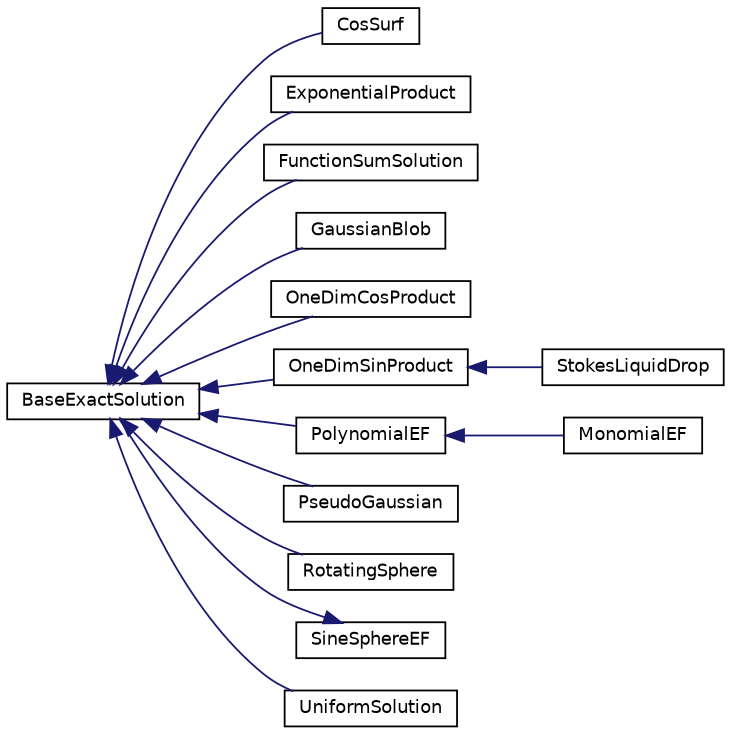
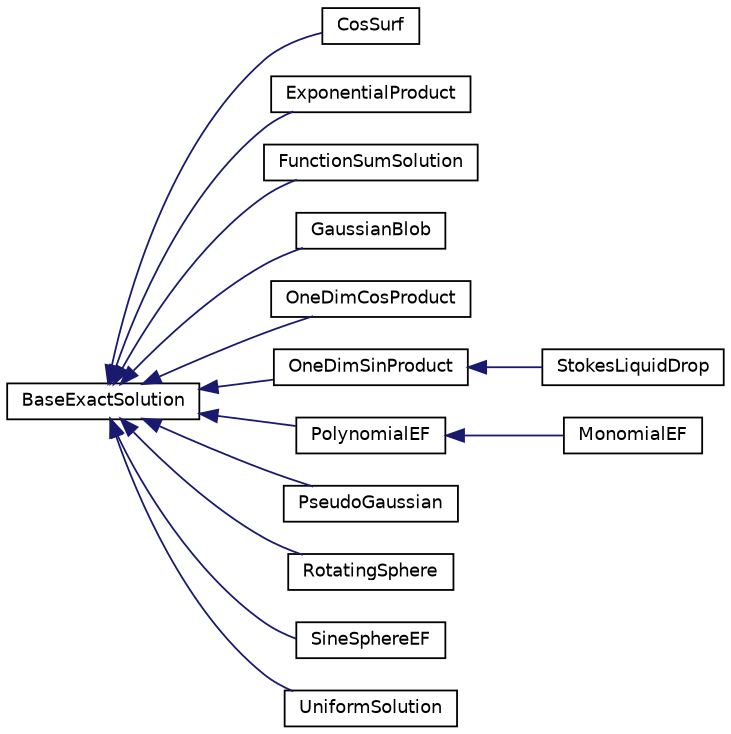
edge "BaseExactSolution" -> "SineSphereEF": reversed
